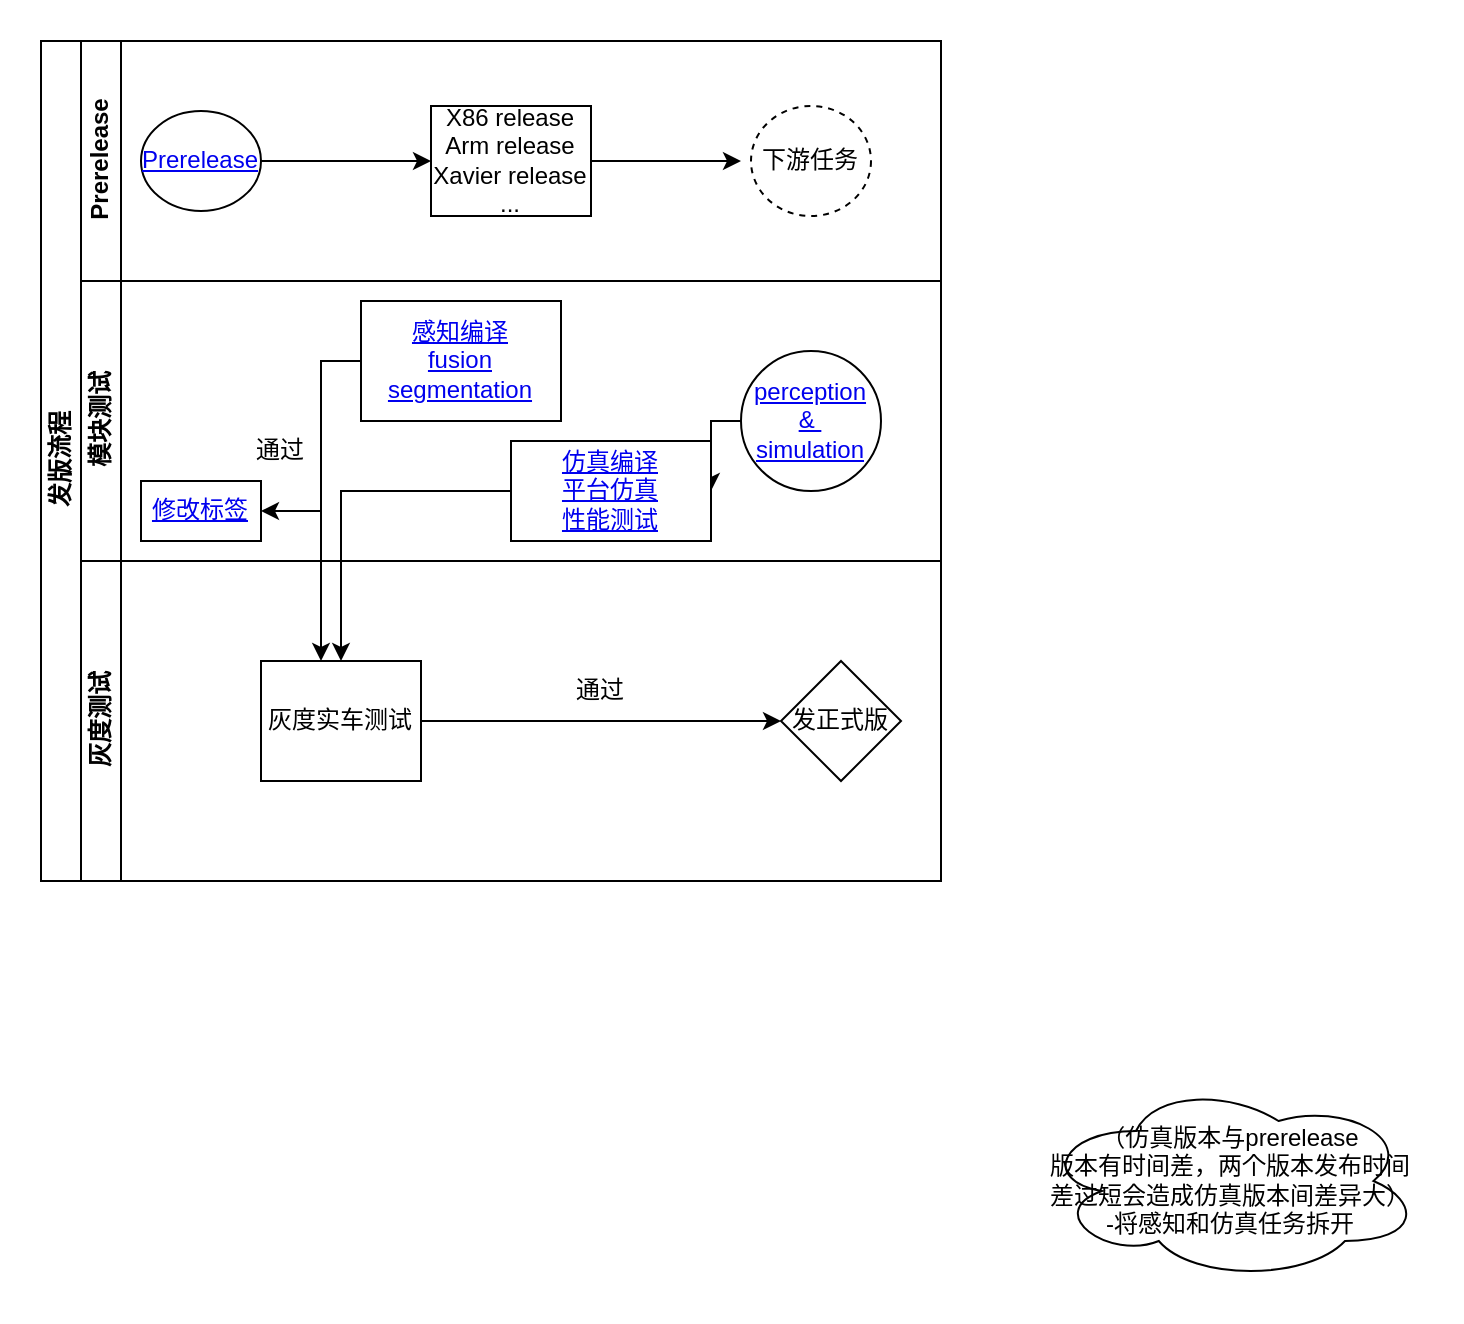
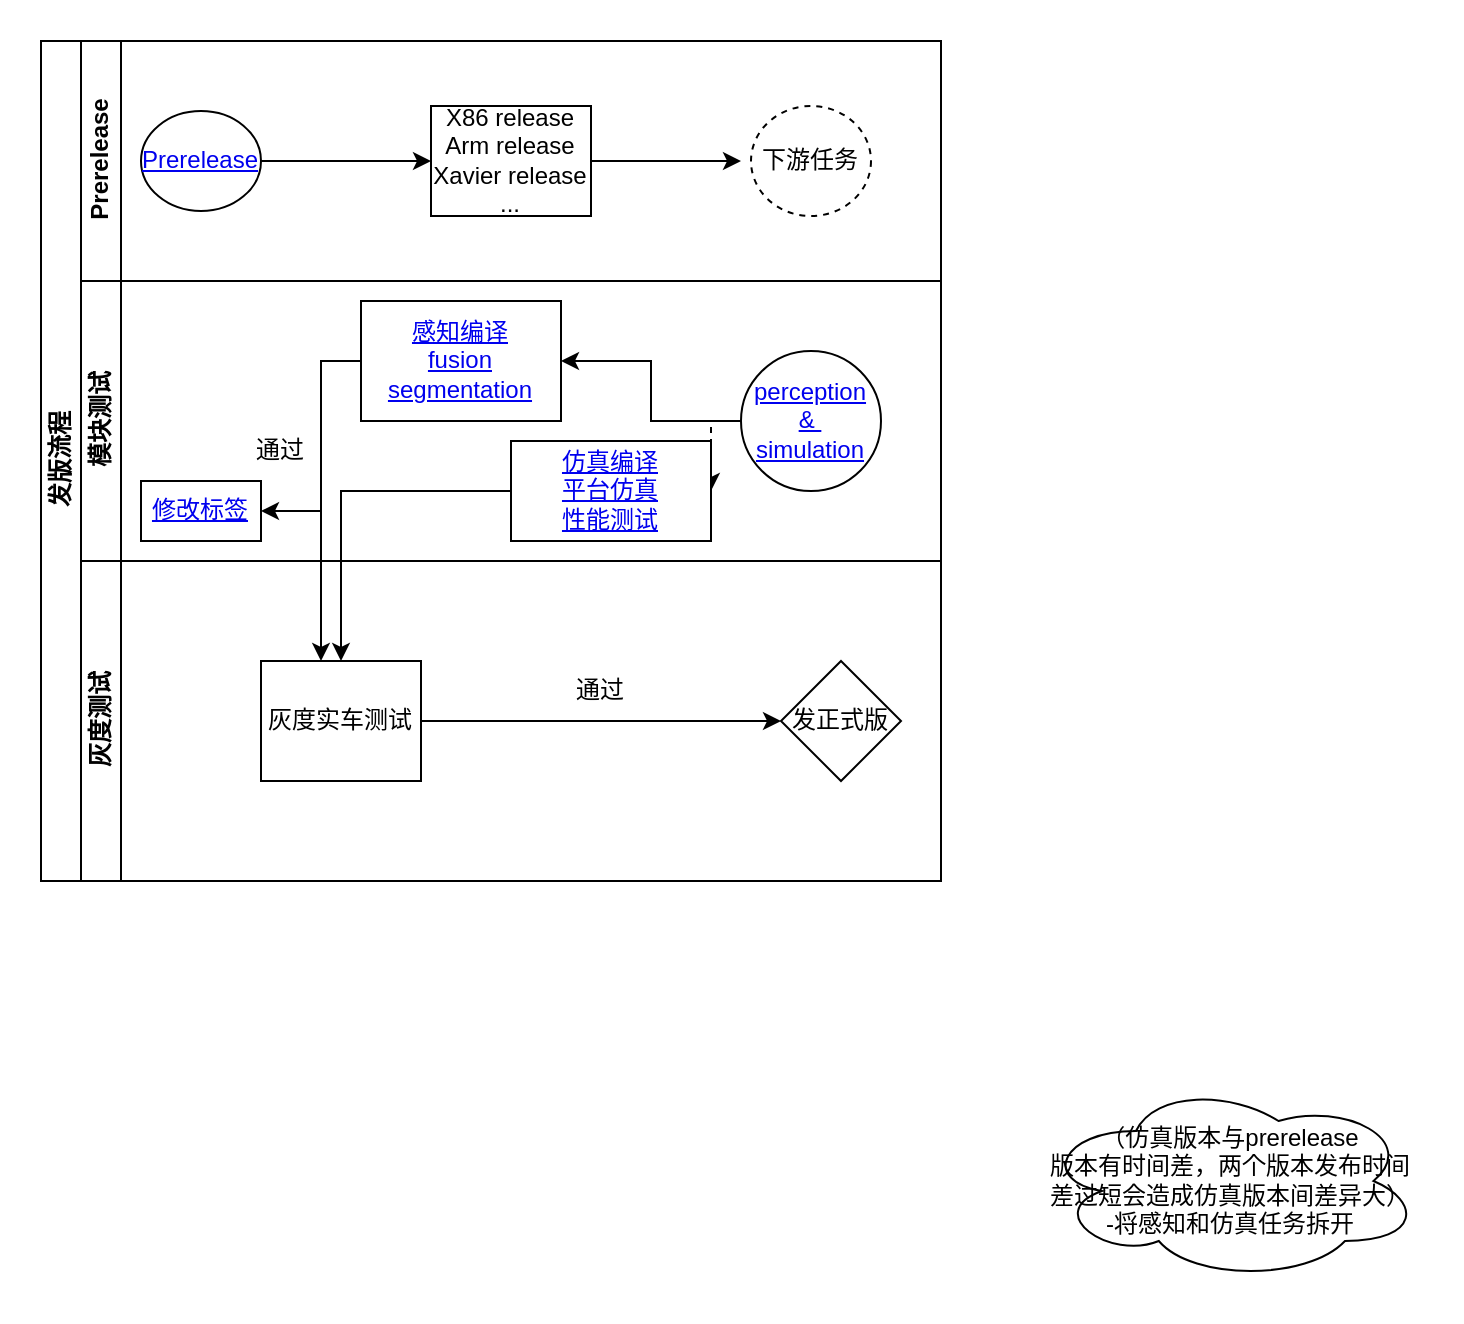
edge "perception & simulation" -> "感知编译 fusion segmentation": added
edge "perception & simulation" -> "仿真编译 平台仿真 性能测试": style solid -> dashed
